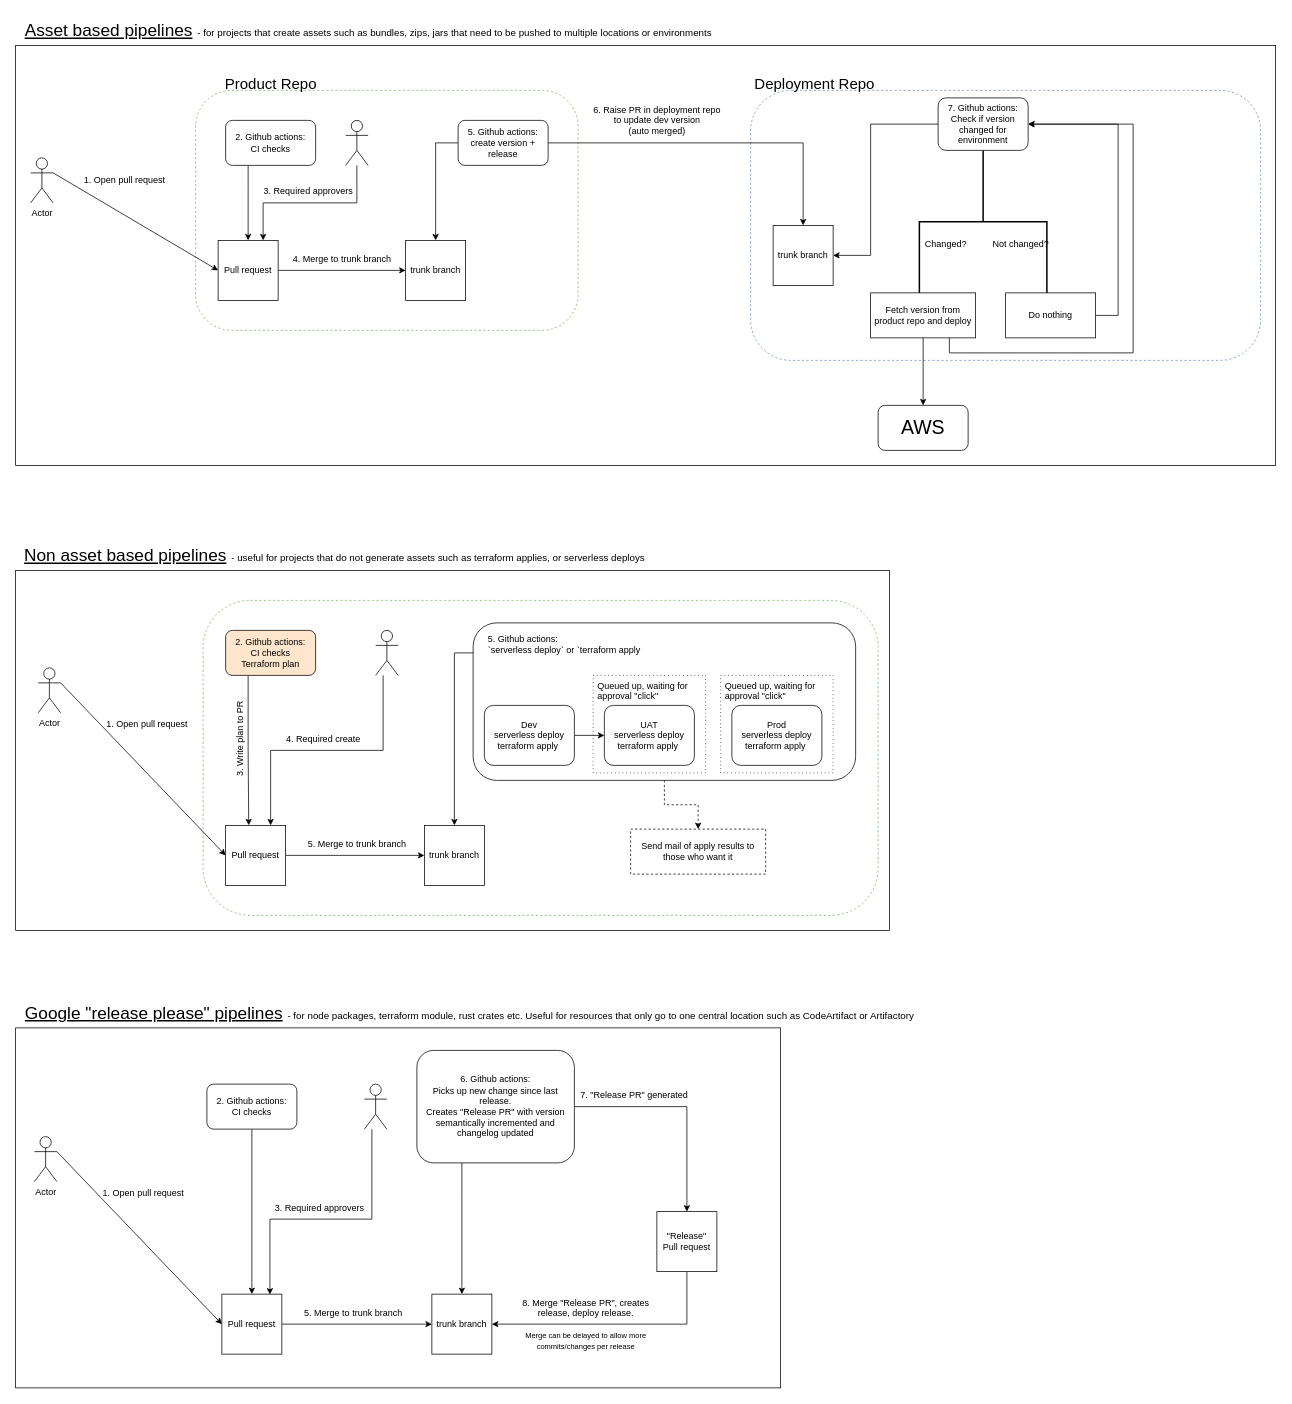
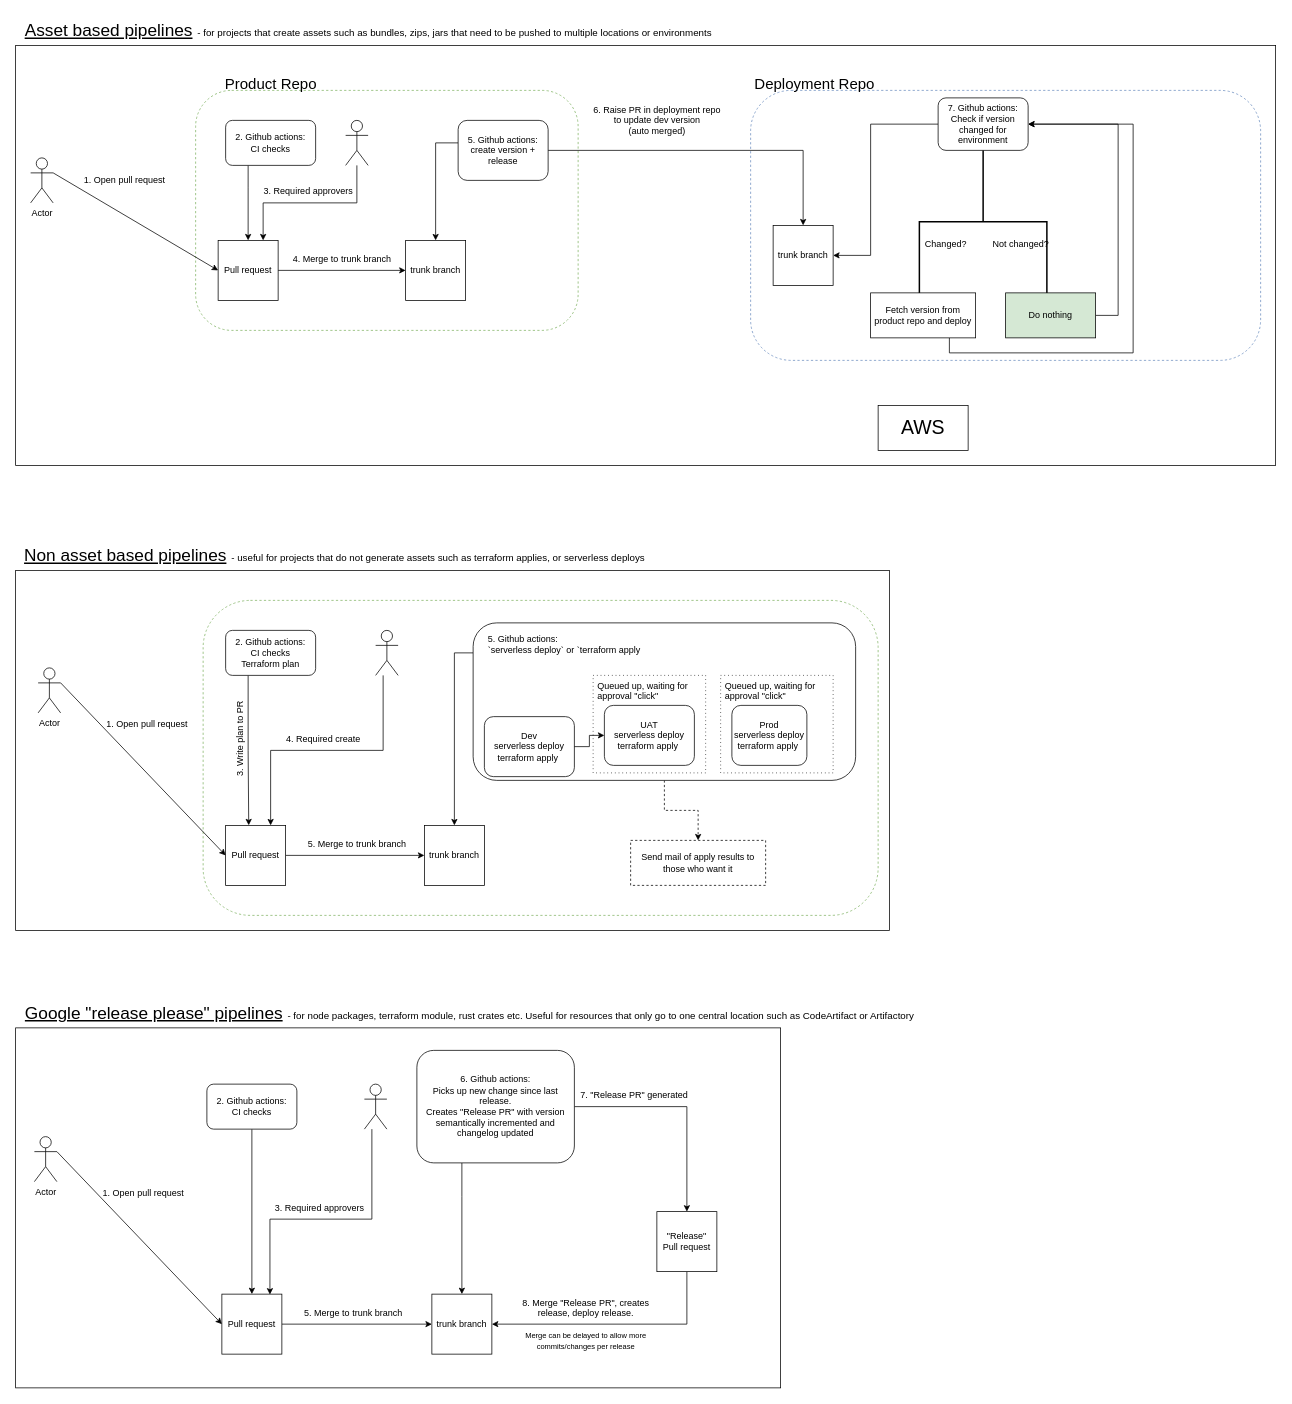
node "5. Github actions: create version + release": size 90x45 -> 90x60
node "Do nothing": fillcolor #ffffff -> #d5e8d4
edge "Fetch version from product repo and deploy" -> "AWS": removed
node "AWS": shape rounded rectangle -> rectangle
node "2. Github actions: CI checks Terraform plan": fillcolor #ffe6cc -> #ffffff
node "Dev serverless deploy terraform apply": moved (529, 735) -> (529, 747)
node "Prod serverless deploy terraform apply": size 90x60 -> 75x60
node "Send mail of apply results to those who want it": moved (698, 852) -> (698, 863)
